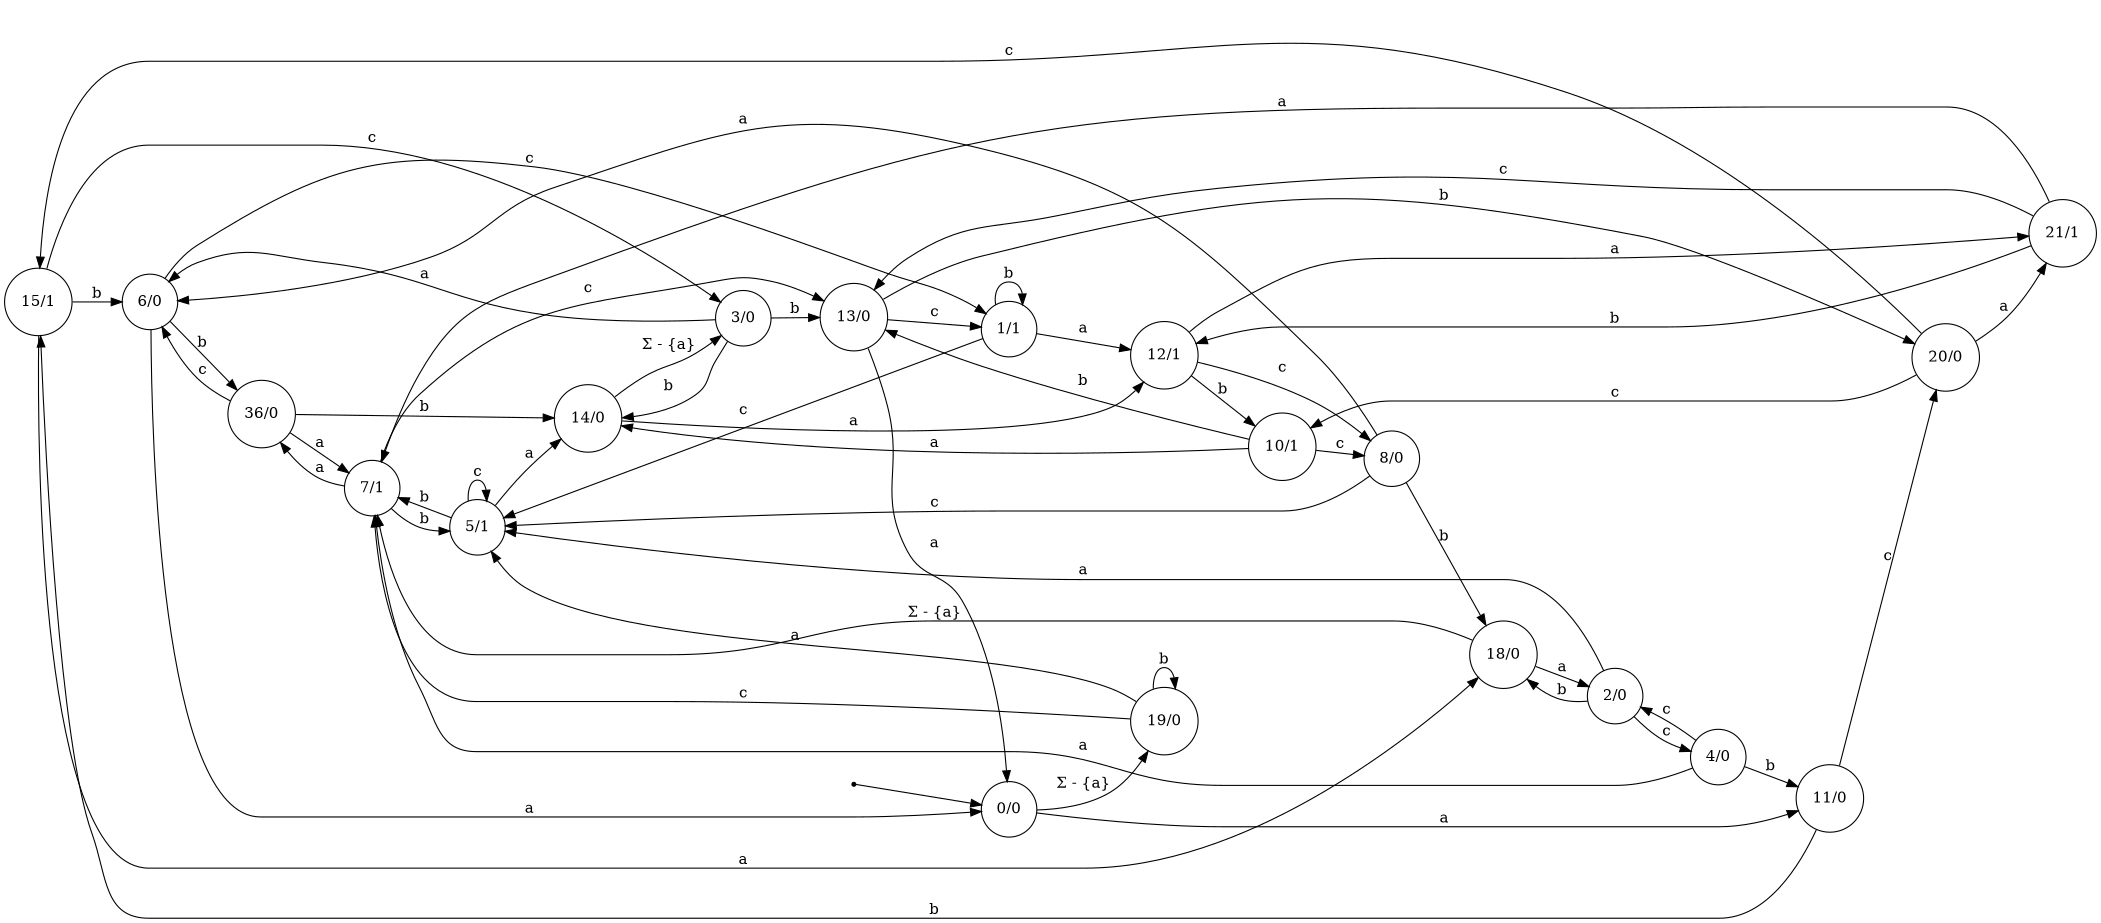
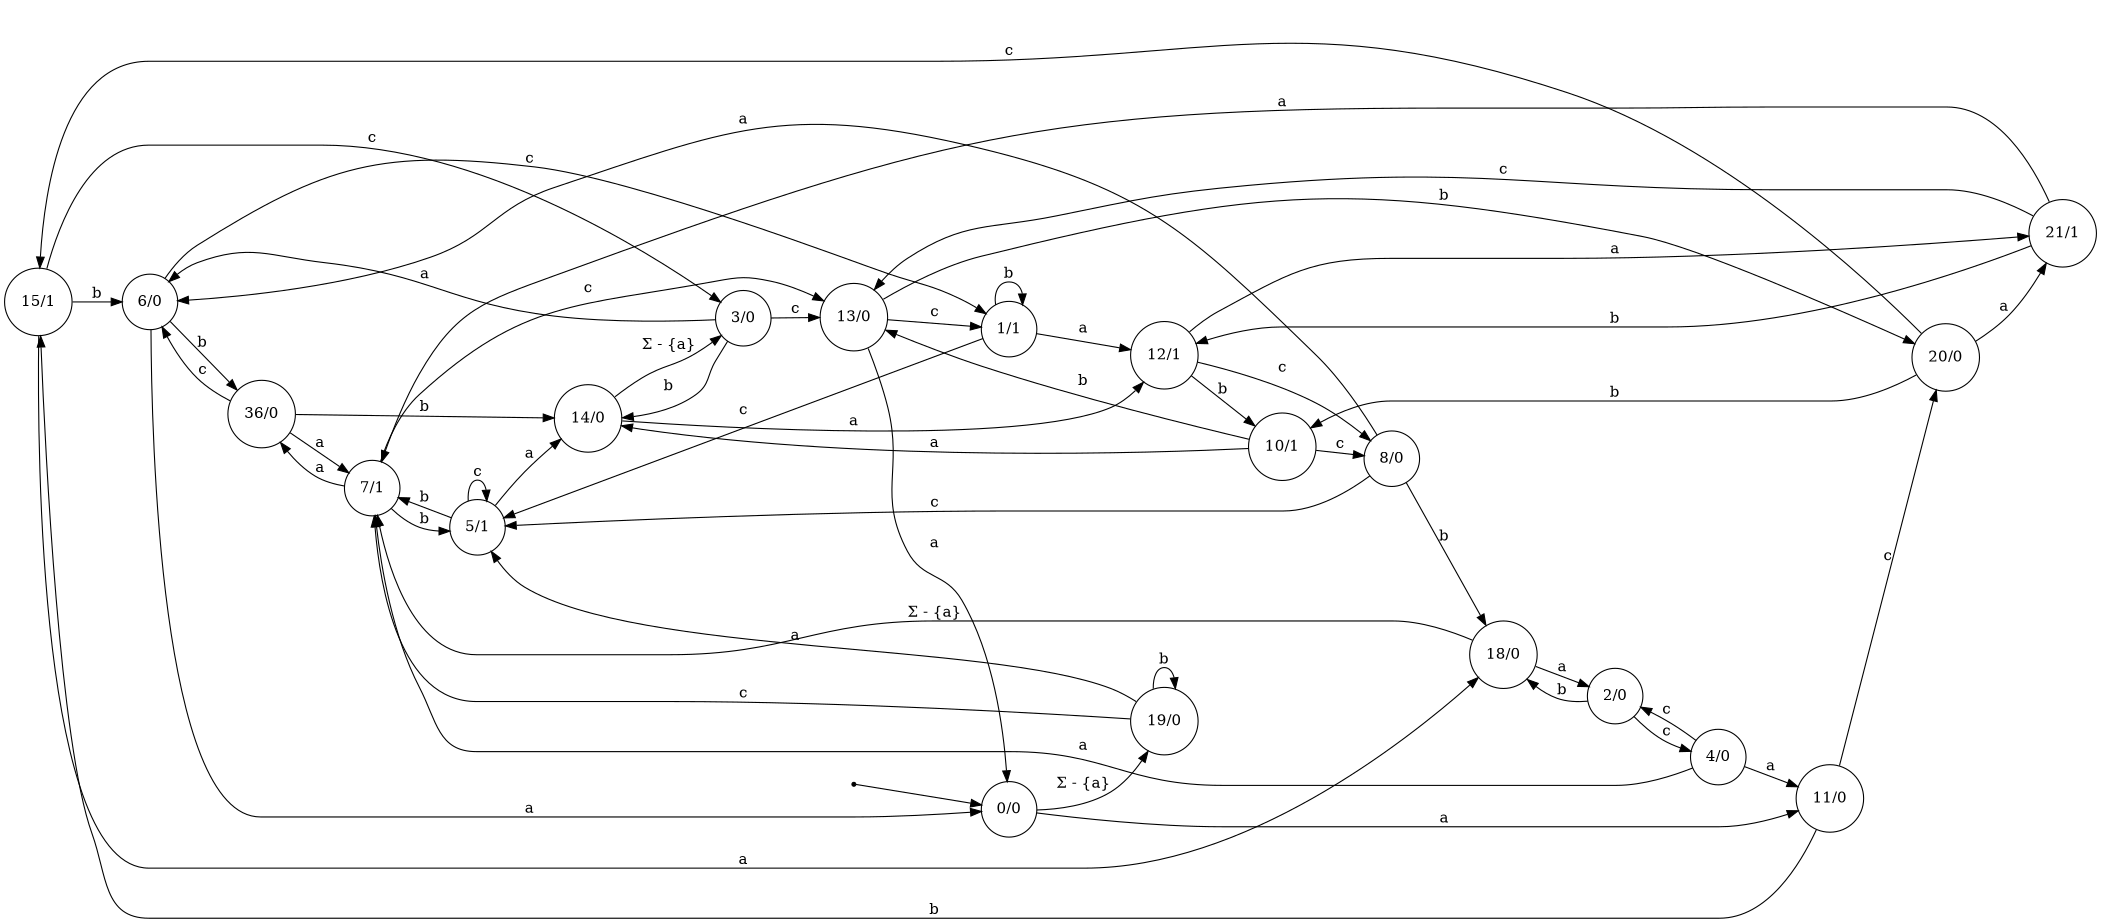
edge "3/0" -> "13/0": label "b" -> "c"
edge "20/0" -> "10/1": label "c" -> "b"
edge "2/0" -> "5/1": removed, label "a"
edge "4/0" -> "11/0": label "b" -> "a"
